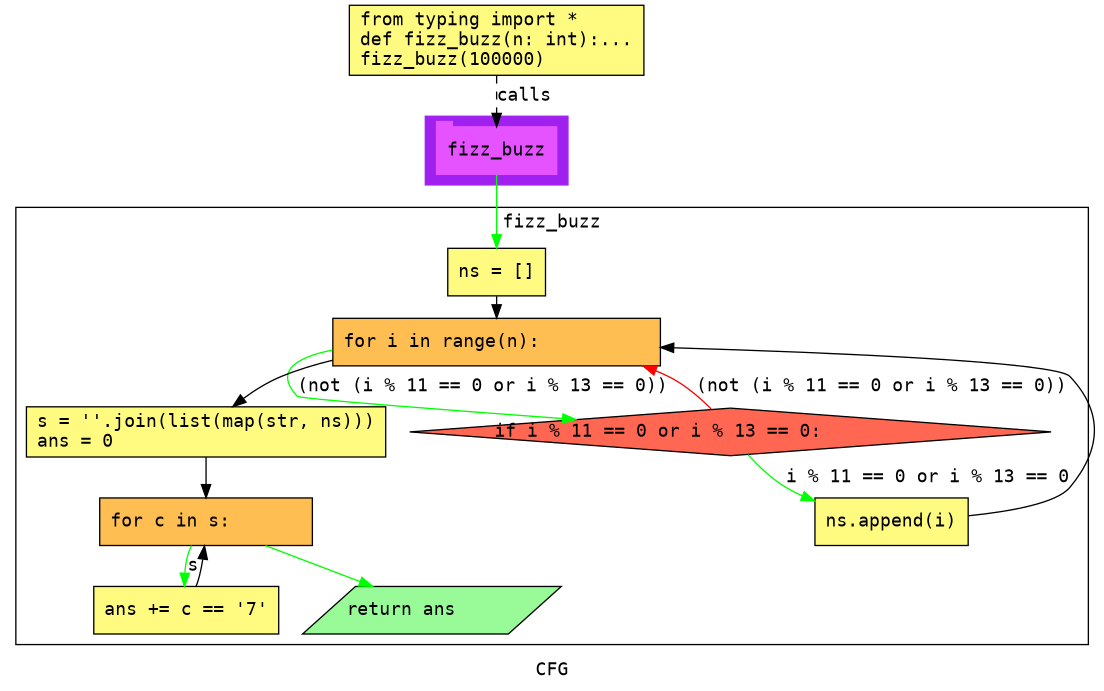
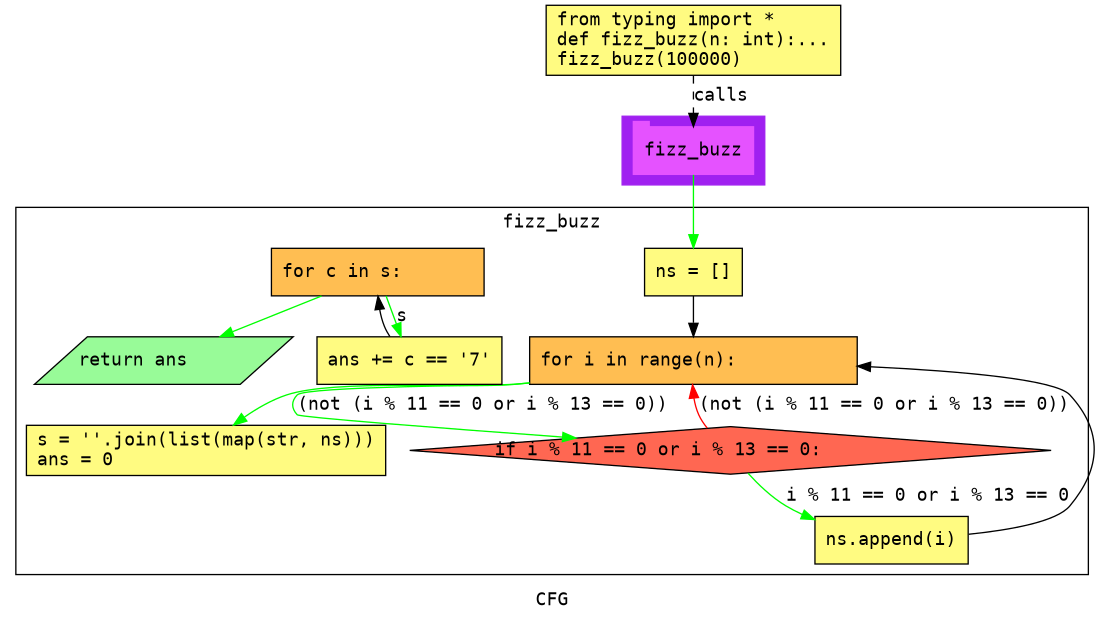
edge "for i in range(n):" -> "s = ''.join(list(map(str, ns))) ans = 0": color black -> green
edge "s = ''.join(list(map(str, ns))) ans = 0" -> "for c in s:": removed
